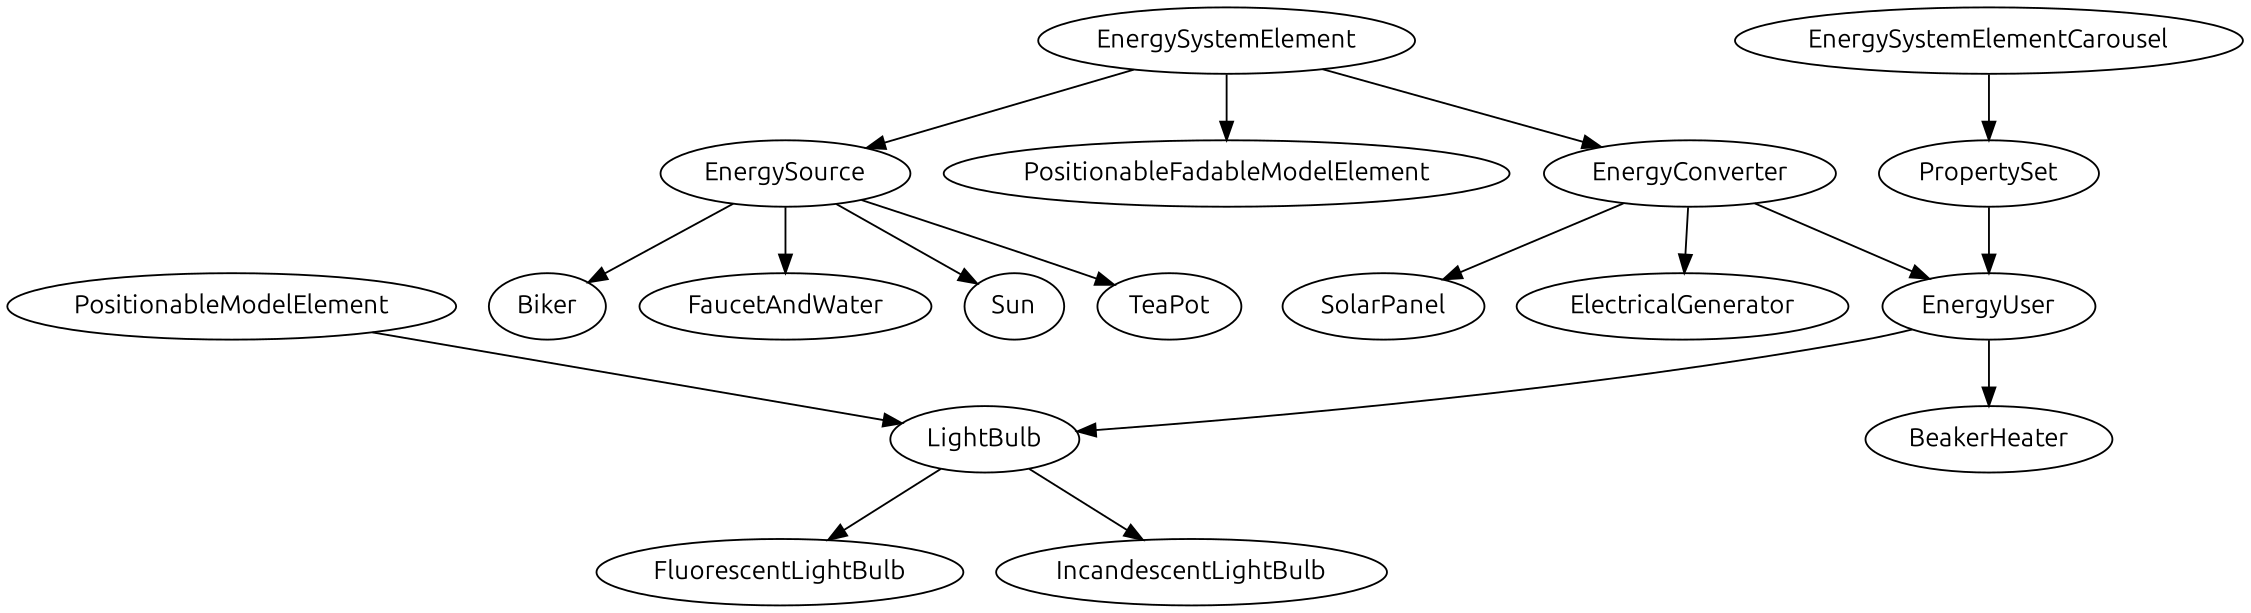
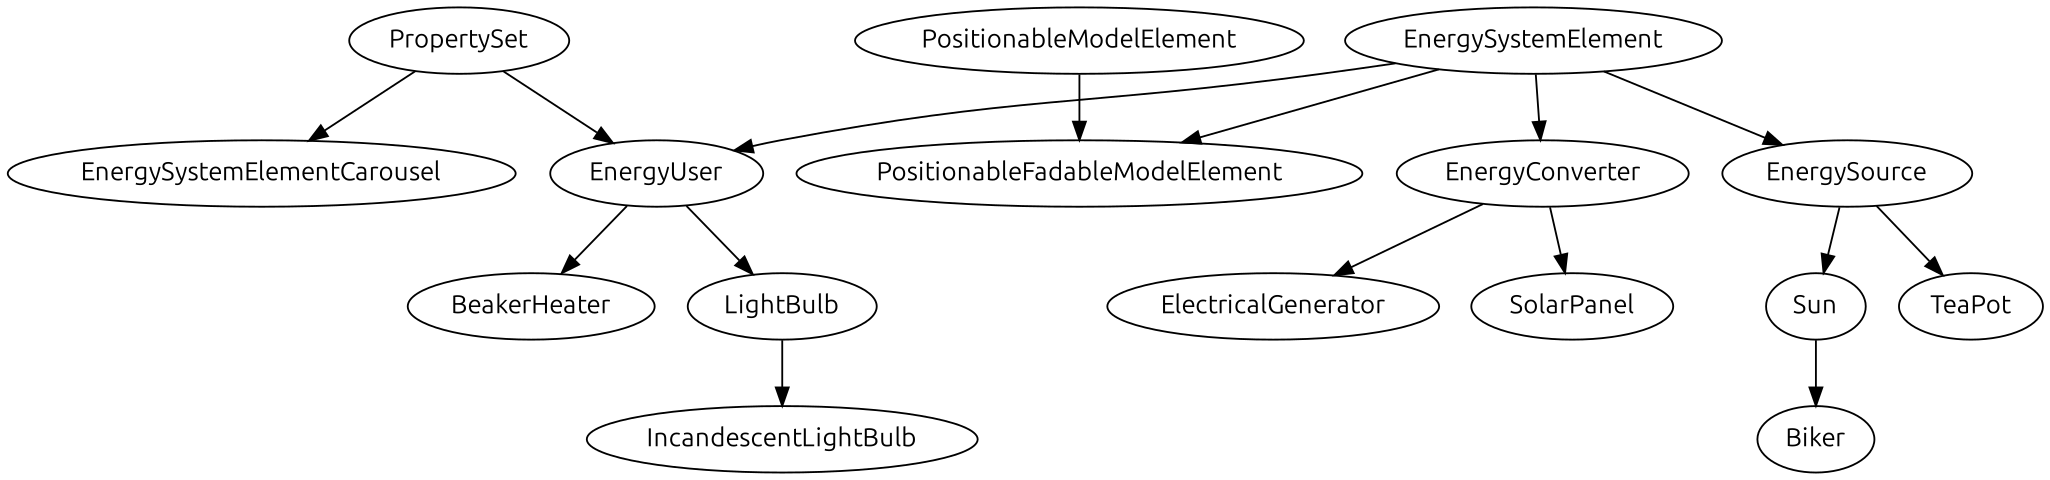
edge "EnergySystemElementCarousel" -> "PropertySet": reversed
edge "EnergyConverter" -> "EnergyUser": now "EnergySystemElement" -> "EnergyUser"
edge "EnergySource" -> "Biker": now "Sun" -> "Biker"
node "FaucetAndWater": removed
edge "PositionableModelElement" -> "LightBulb": now "PositionableModelElement" -> "PositionableFadableModelElement"
node "FluorescentLightBulb": removed
